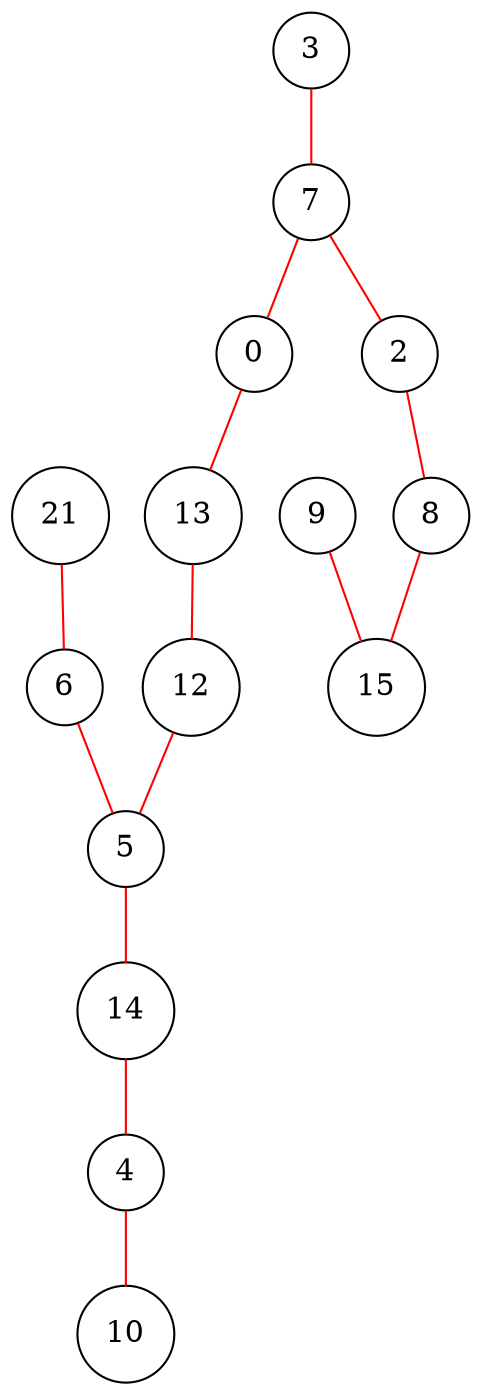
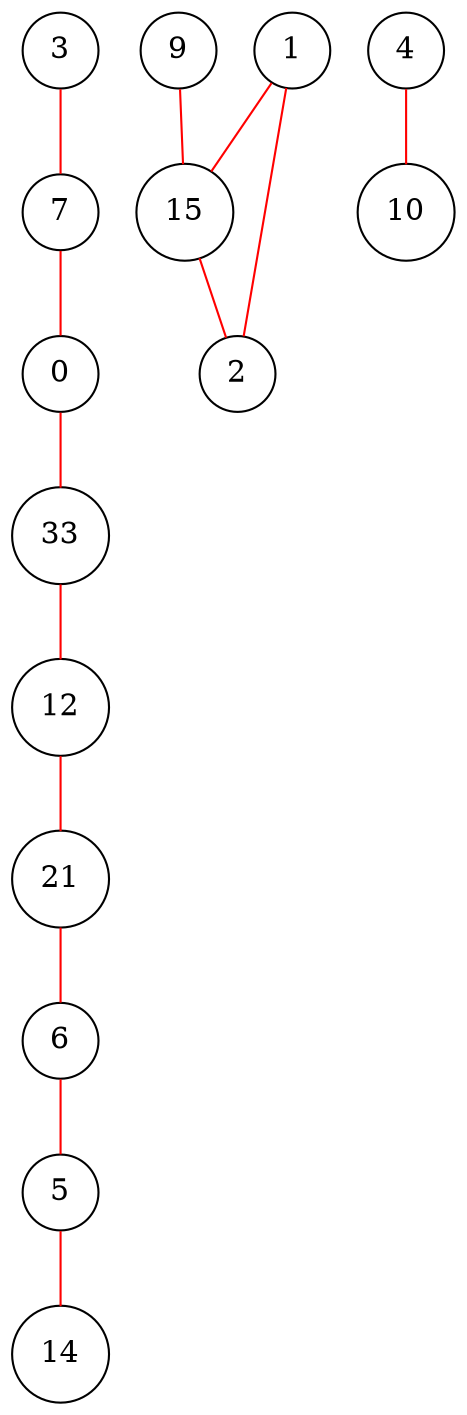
edge "7" -- "2": now "15" -- "2"
node "13": label "13" -> "33"
node "8": label "8" -> "1"
edge "12" -- "5": now "12" -- "21"
edge "14" -- "4": removed
